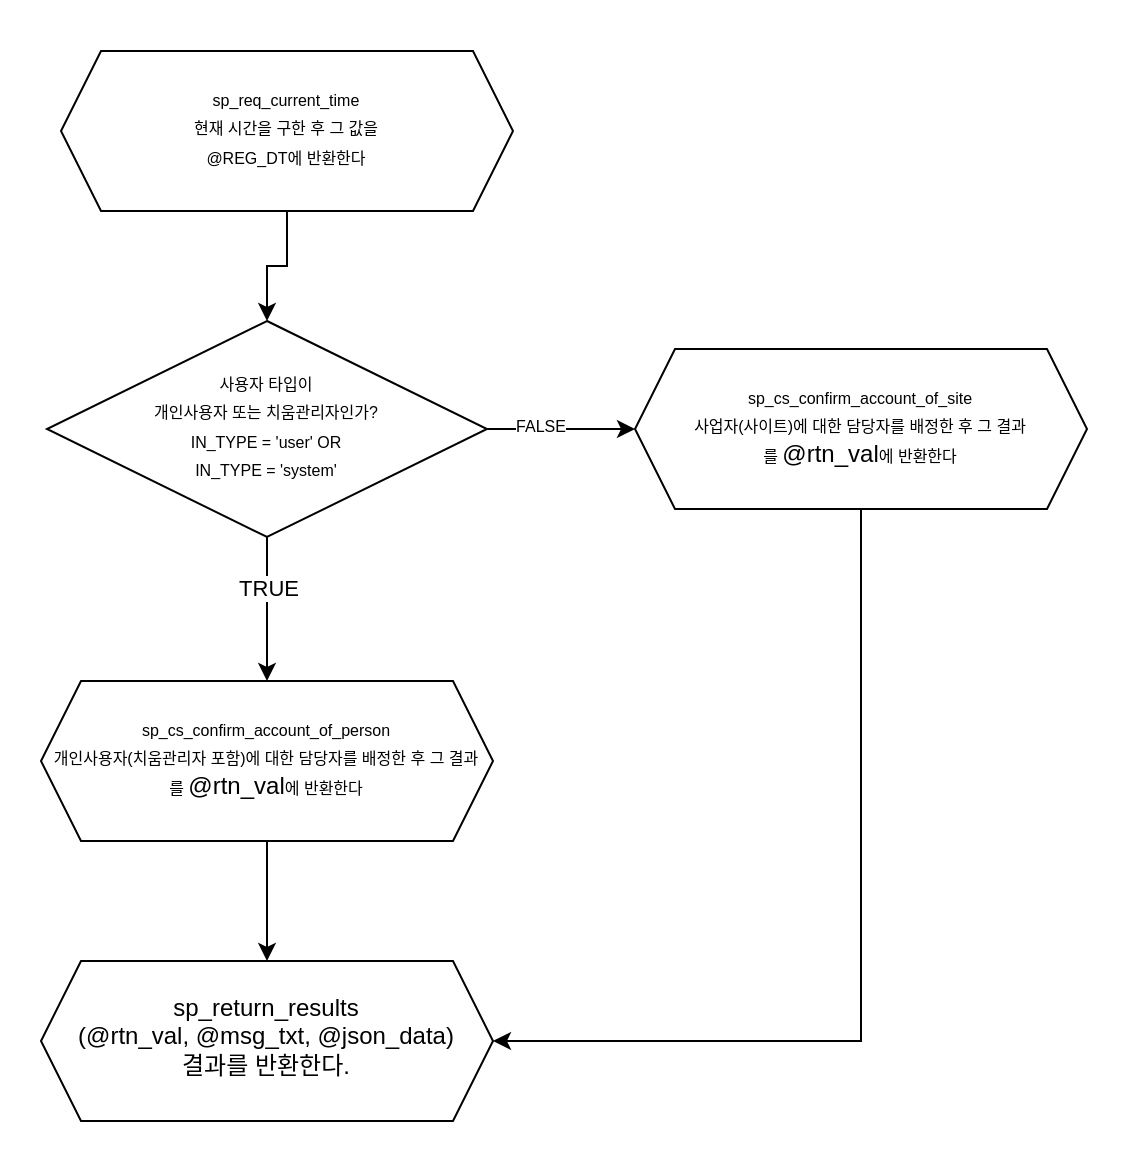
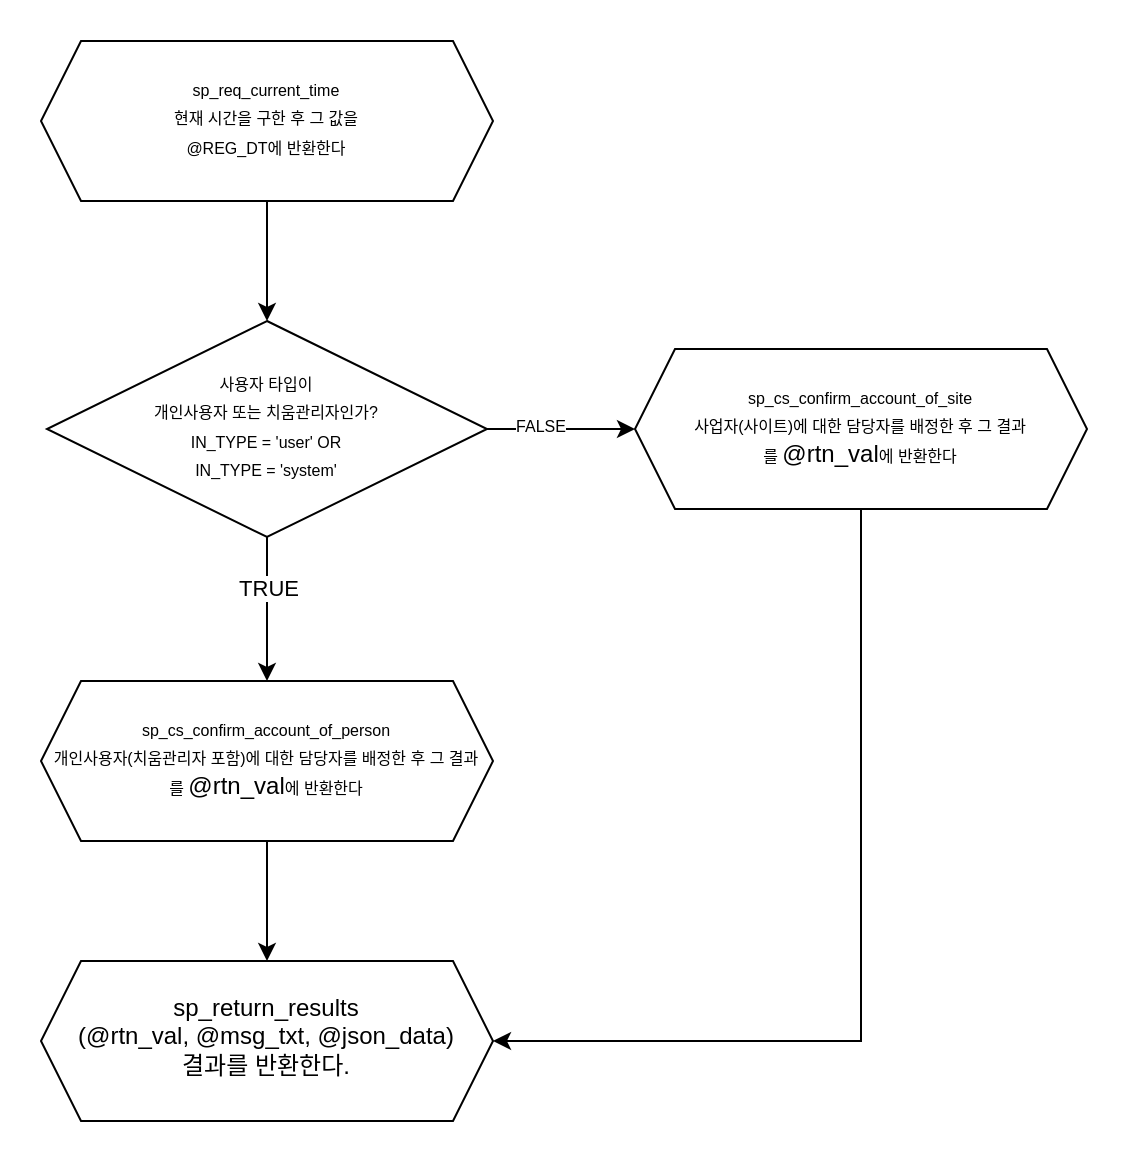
node "sp_req_current_time 현재 시간을 구한 후 그 값을 @REG_DT에 반환한다": moved (287, 131) -> (267, 121)
